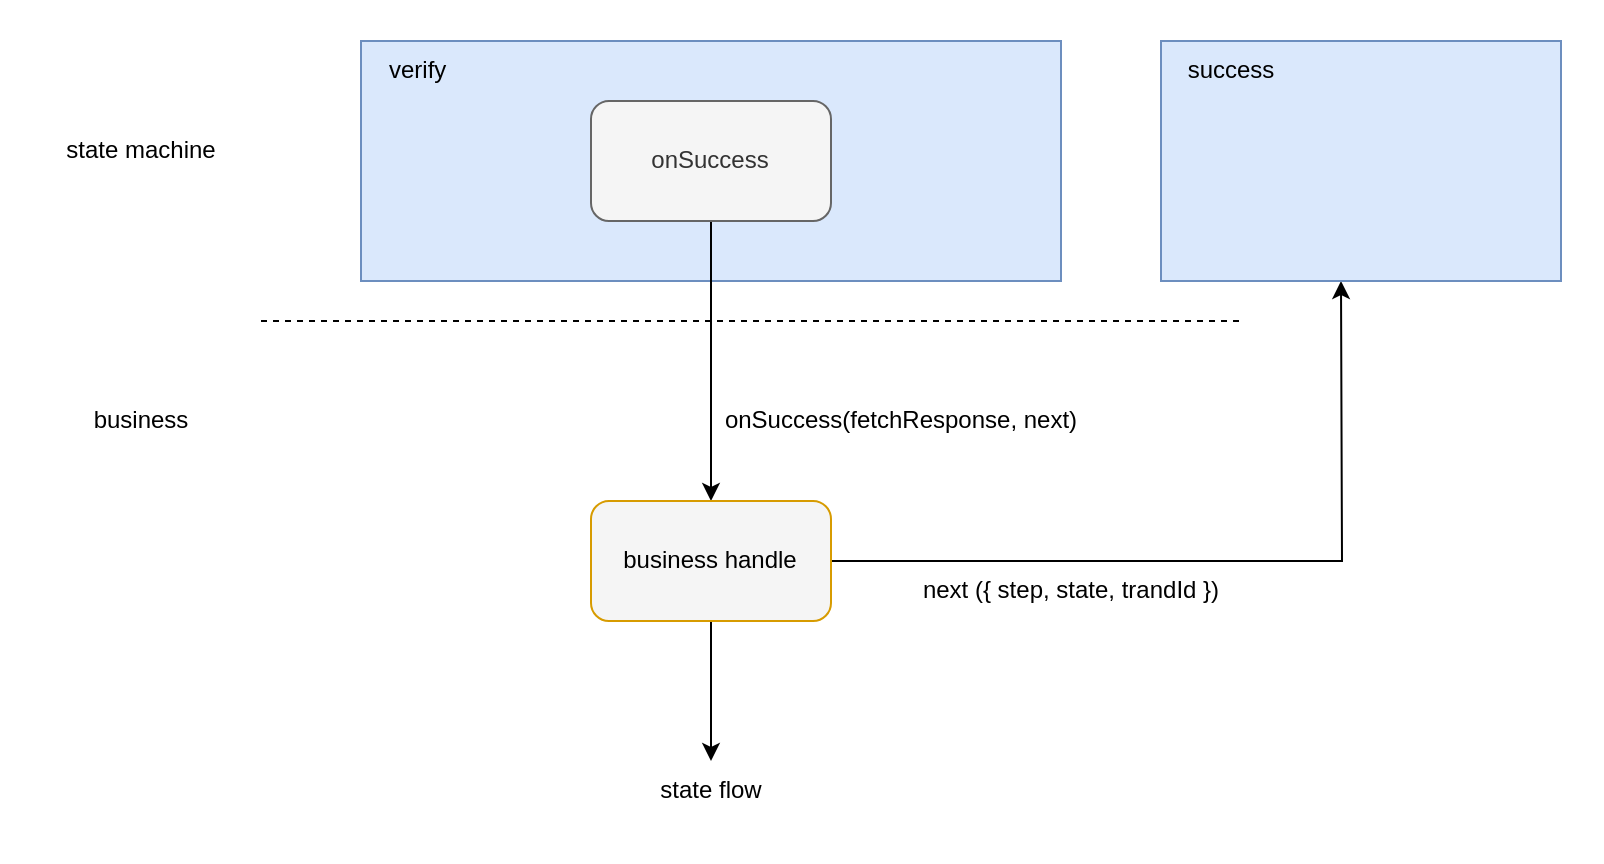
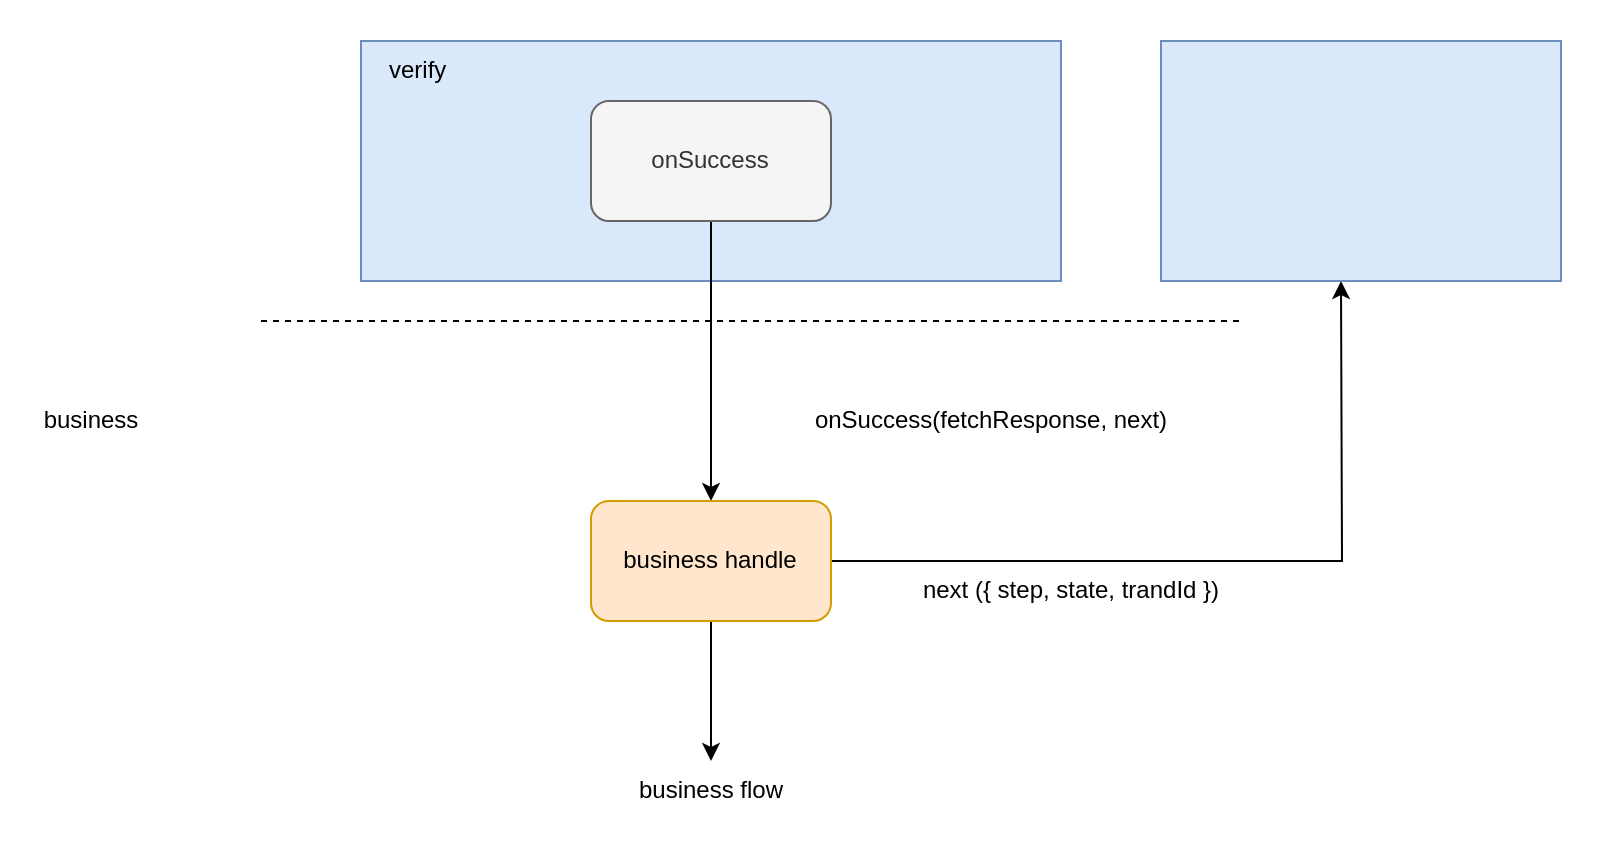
node "success": removed
node "state machine": removed
node "business": moved (141, 421) -> (91, 421)
node "onSuccess(fetchResponse, next)": moved (901, 421) -> (991, 421)
node "business handle": fillcolor #f5f5f5 -> #ffe6cc
node "state flow": label "state flow" -> "business flow"
